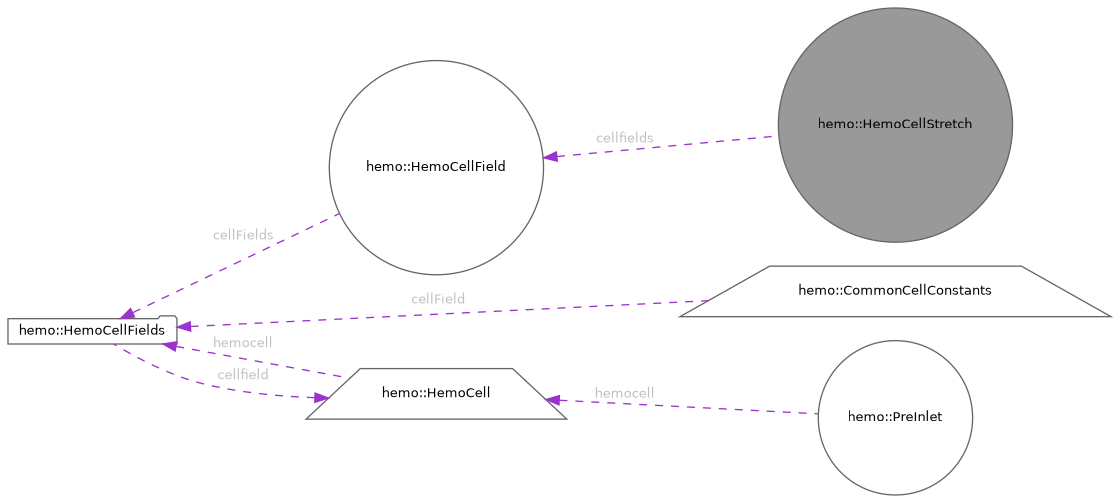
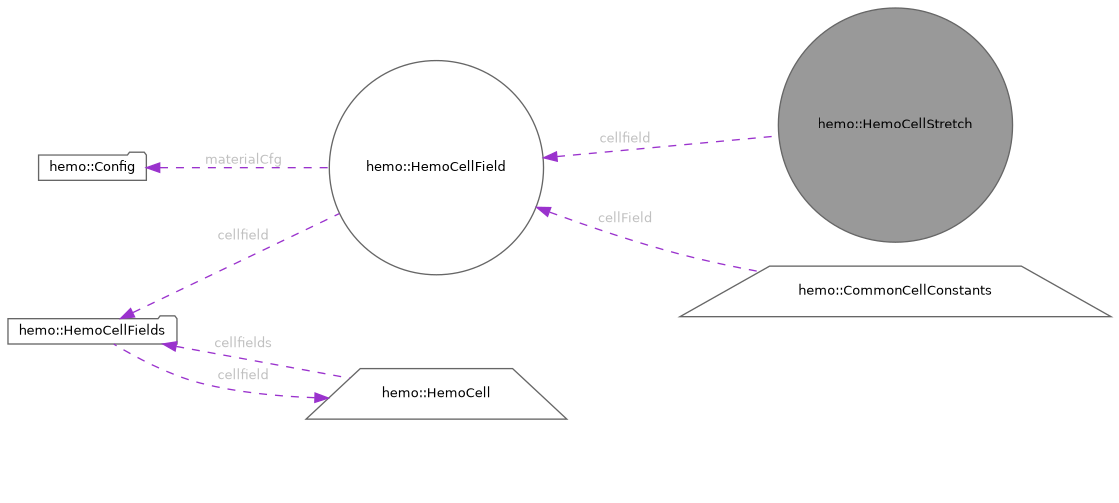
edge "hemo::HemoCellStretch" -> "hemo::HemoCellField": label " cellfields" -> " cellfield"
node "hemo::Config": added
edge "hemo::HemoCellField" -> "hemo::HemoCellFields": label " cellFields" -> " cellfield"
edge "hemo::CommonCellConstants" -> "hemo::HemoCellFields": now "hemo::CommonCellConstants" -> "hemo::HemoCellField"
edge "hemo::HemoCell" -> "hemo::HemoCellFields": label " hemocell" -> " cellfields"
node "hemo::PreInlet": removed
